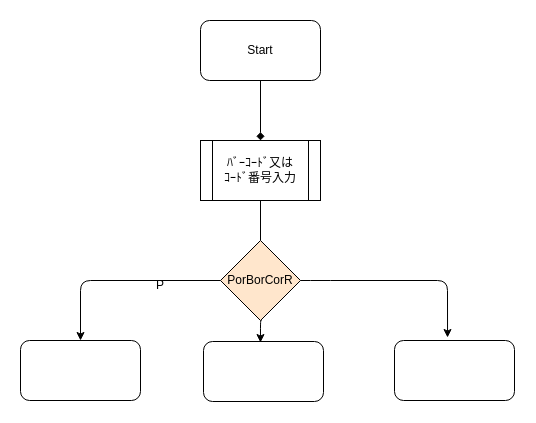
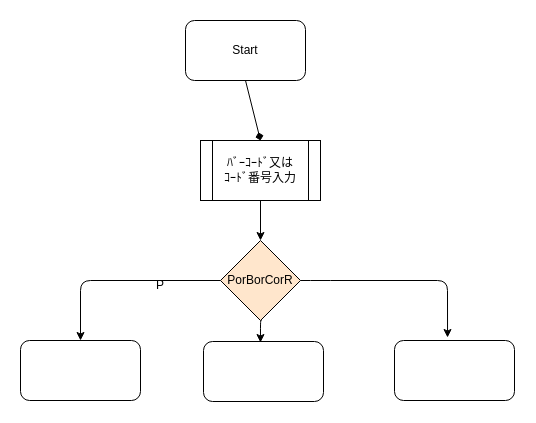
node "Start": moved (261, 51) -> (246, 51)
edge "ﾊﾞｰｺｰﾄﾞ又は ｺｰﾄﾞ番号入力" -- "PorBorCorR": arrowhead none -> classic
